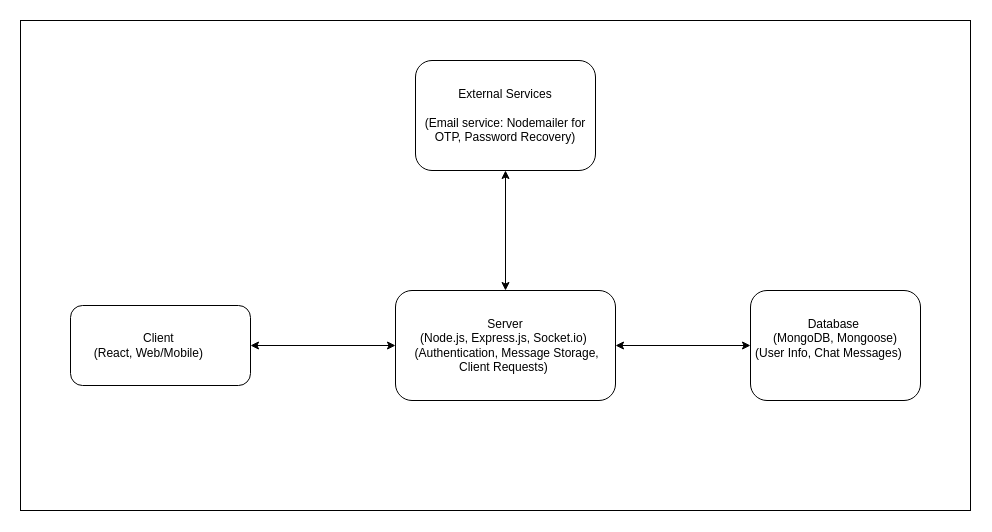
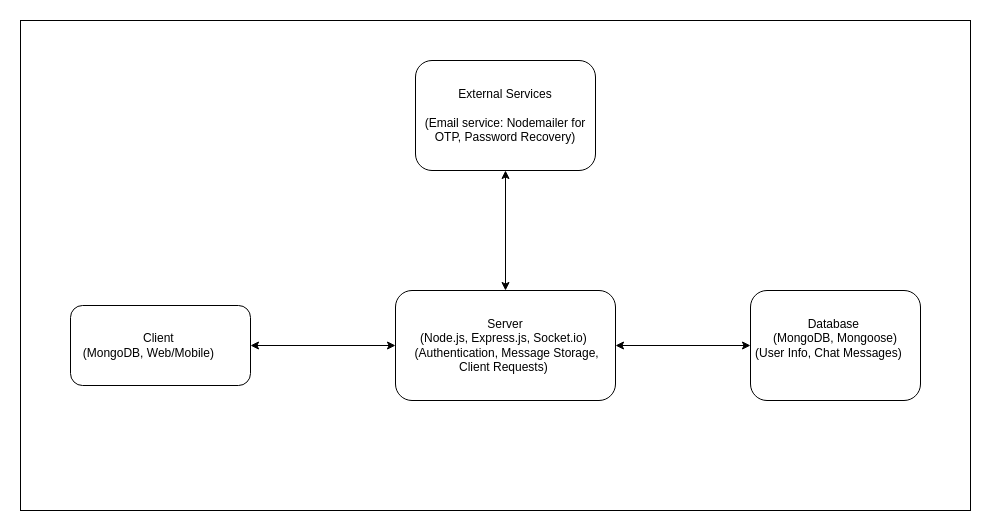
node "Client (React, Web/Mobile)": label "Client (React, Web/Mobile)" -> "Client (MongoDB, Web/Mobile)"
